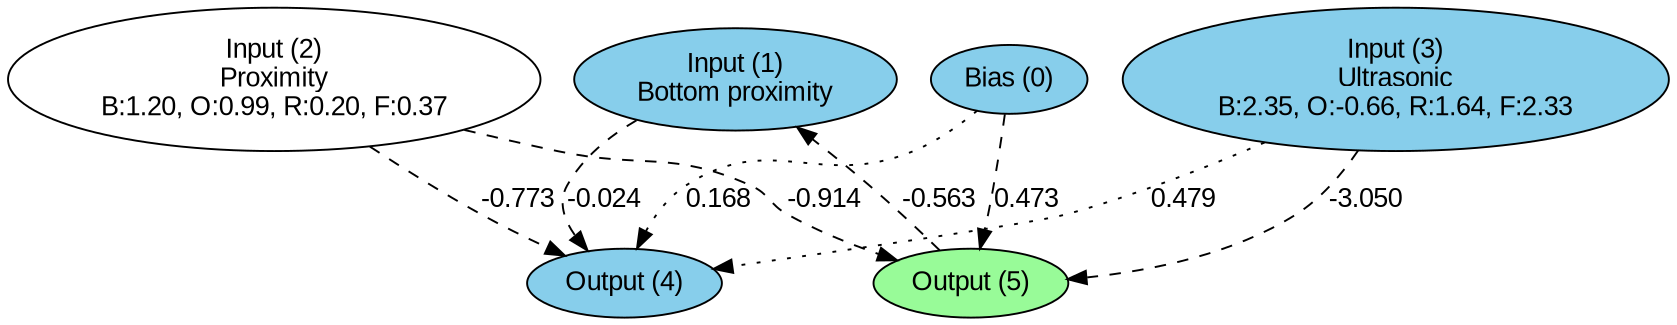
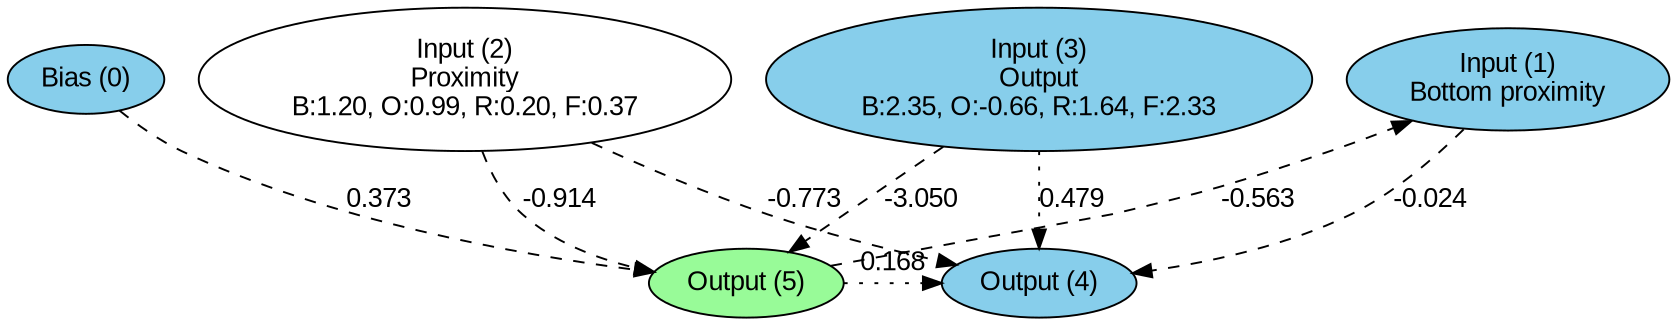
node "Input (3) Ultrasonic B:2.35, O:-0.66, R:1.64, F:2.33": label "Input (3) Ultrasonic B:2.35, O:-0.66, R:1.64, F:2.33" -> "Input (3) Output B:2.35, O:-0.66, R:1.64, F:2.33"
edge "Bias (0)" -> "Output (4)": now "Output (5)" -> "Output (4)"
edge "Bias (0)" -> "Output (5)": label "0.473" -> "0.373"
